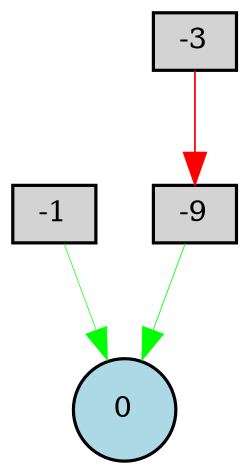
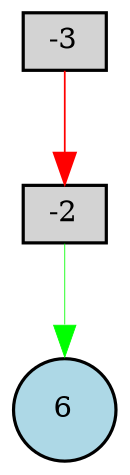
node "-1": removed
node "-9": label "-9" -> "-2"
node "0": label "0" -> "6"
